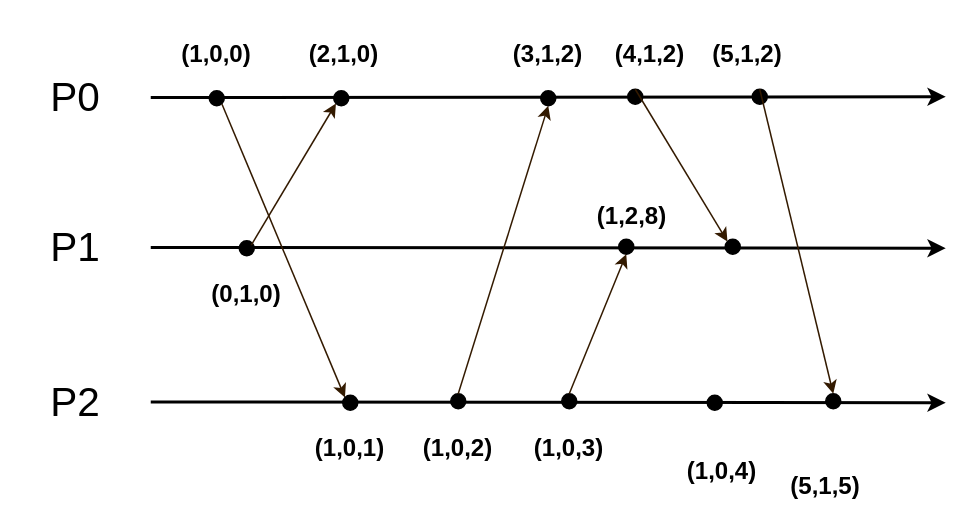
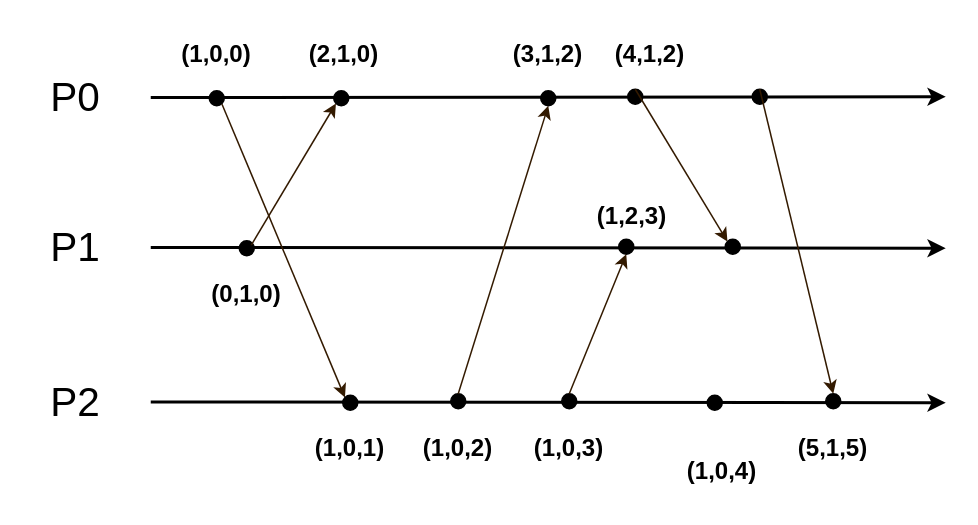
node "(5,1,2)": removed
node "(1,2,8)": label "(1,2,8)" -> "(1,2,3)"
node "(5,1,5)": moved (826, 485) -> (833, 448)
